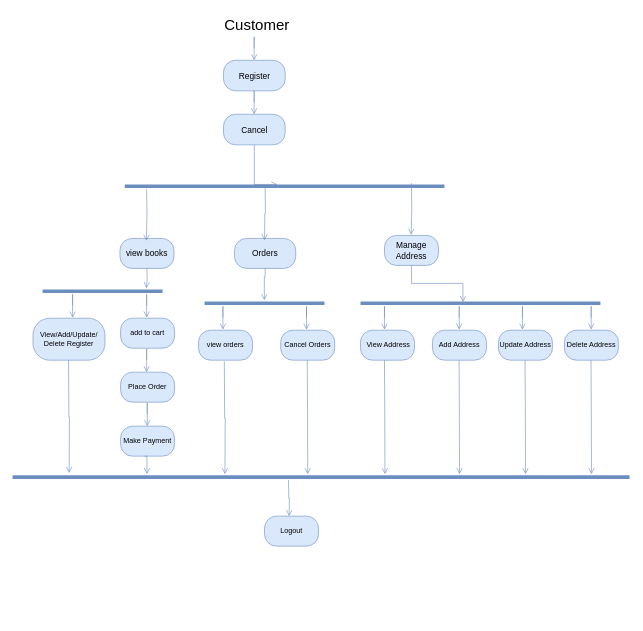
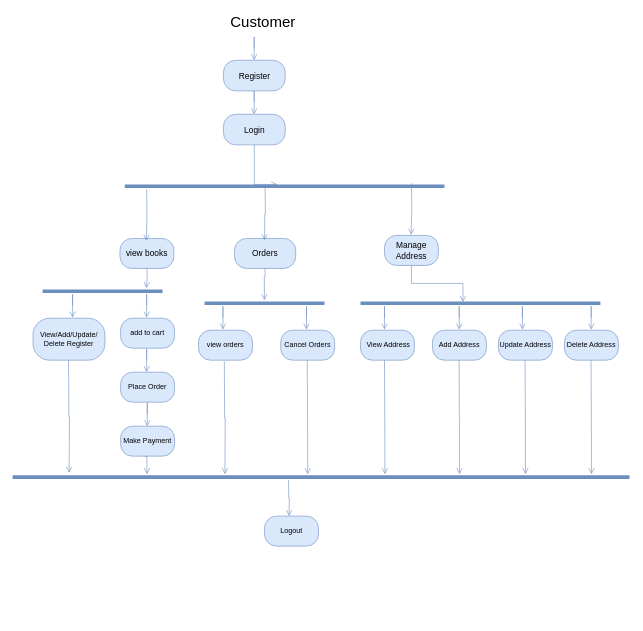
node "Customer": moved (257, 24) -> (263, 21)
node "Cancel": label "Cancel" -> "Login"
